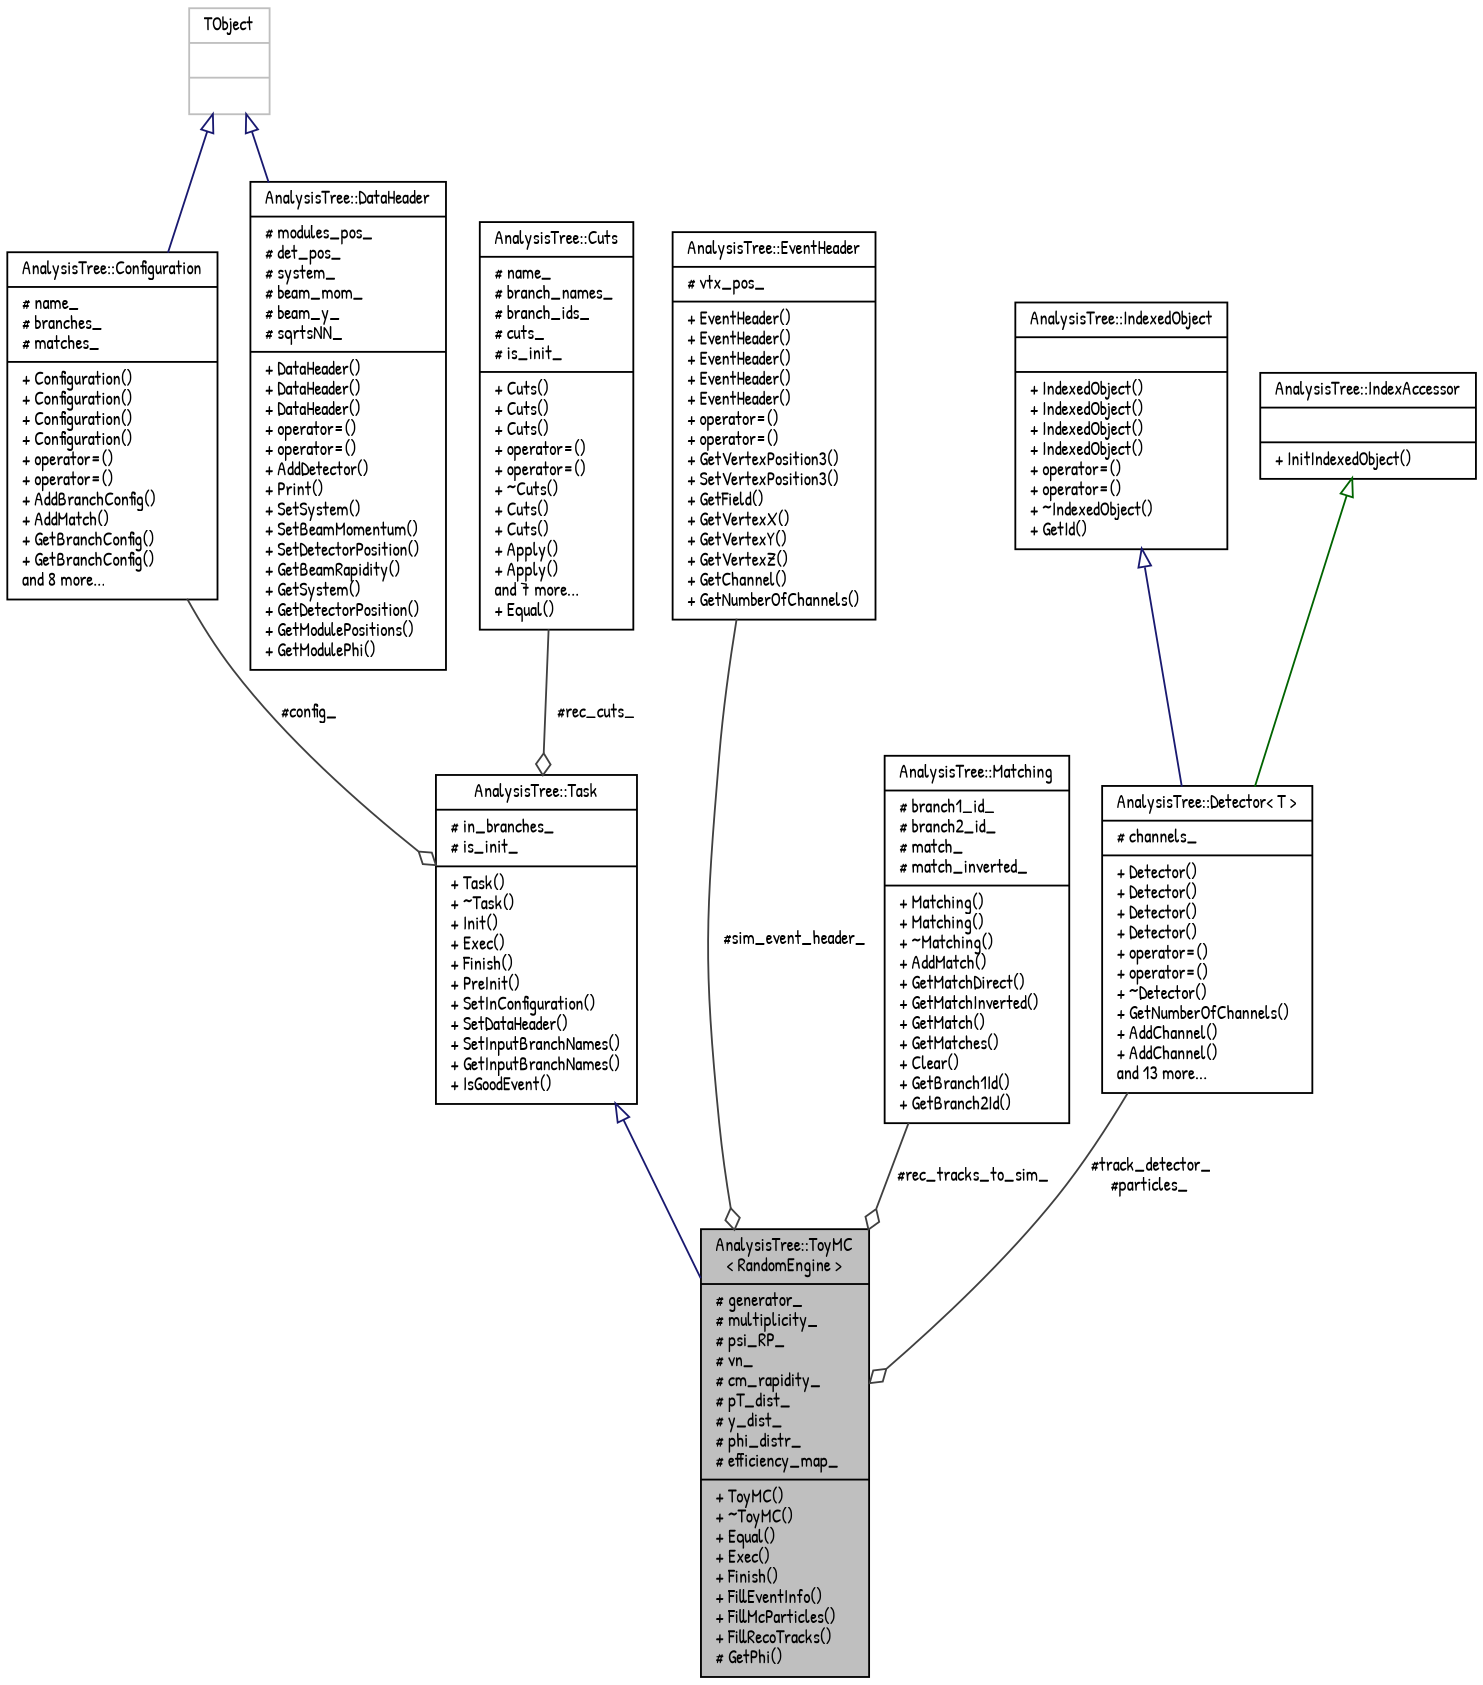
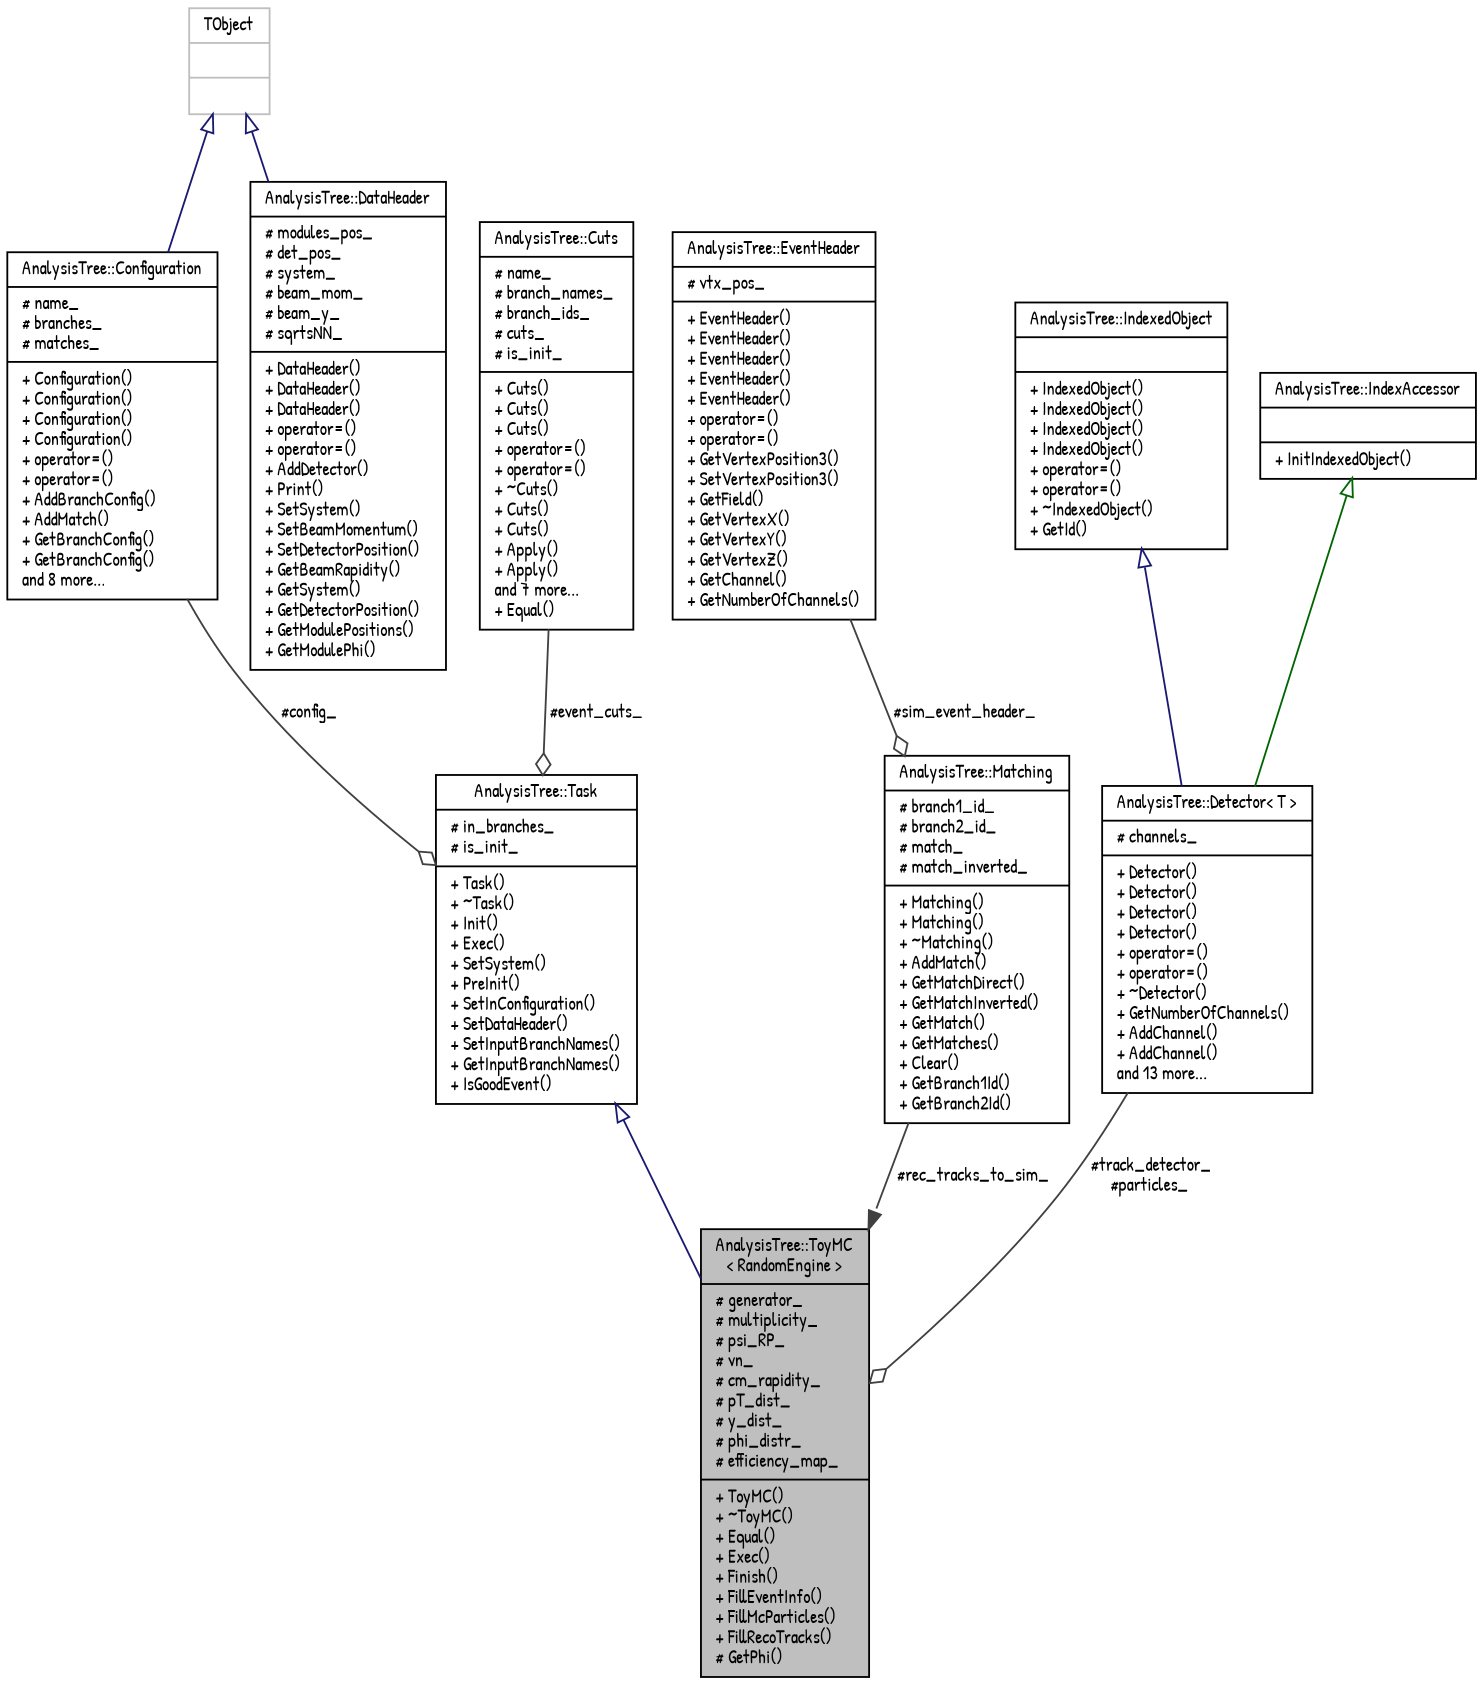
edge "AnalysisTree::Cuts" -> "AnalysisTree::Task": label " #rec_cuts_" -> " #event_cuts_"
edge "AnalysisTree::EventHeader" -> "AnalysisTree::ToyMC": now "AnalysisTree::EventHeader" -> "AnalysisTree::Matching"
node "AnalysisTree::Task": text "+ Finish()" -> "+ SetSystem()"
edge "AnalysisTree::Matching" -> "AnalysisTree::ToyMC": arrowhead odiamond -> normal
